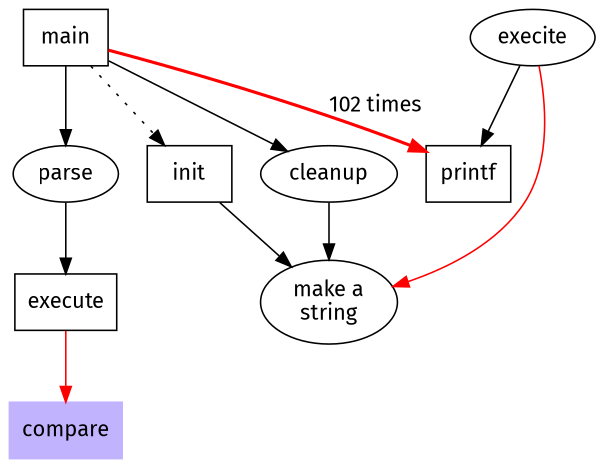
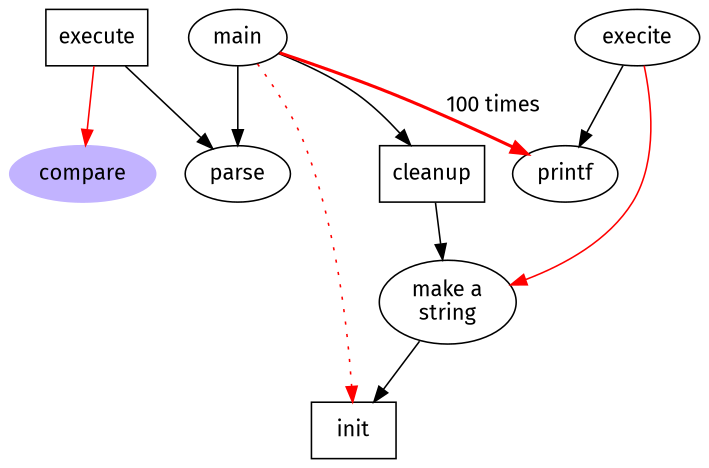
node "main": shape box -> ellipse
edge "main" -> "init": color black -> red
edge "main" -> "printf": label "102 times" -> "100 times"
node "cleanup": shape ellipse -> box
node "printf": shape box -> ellipse
edge "init" -> "make a string": reversed
edge "parse" -> "execute": reversed
node "compare": shape box -> ellipse
